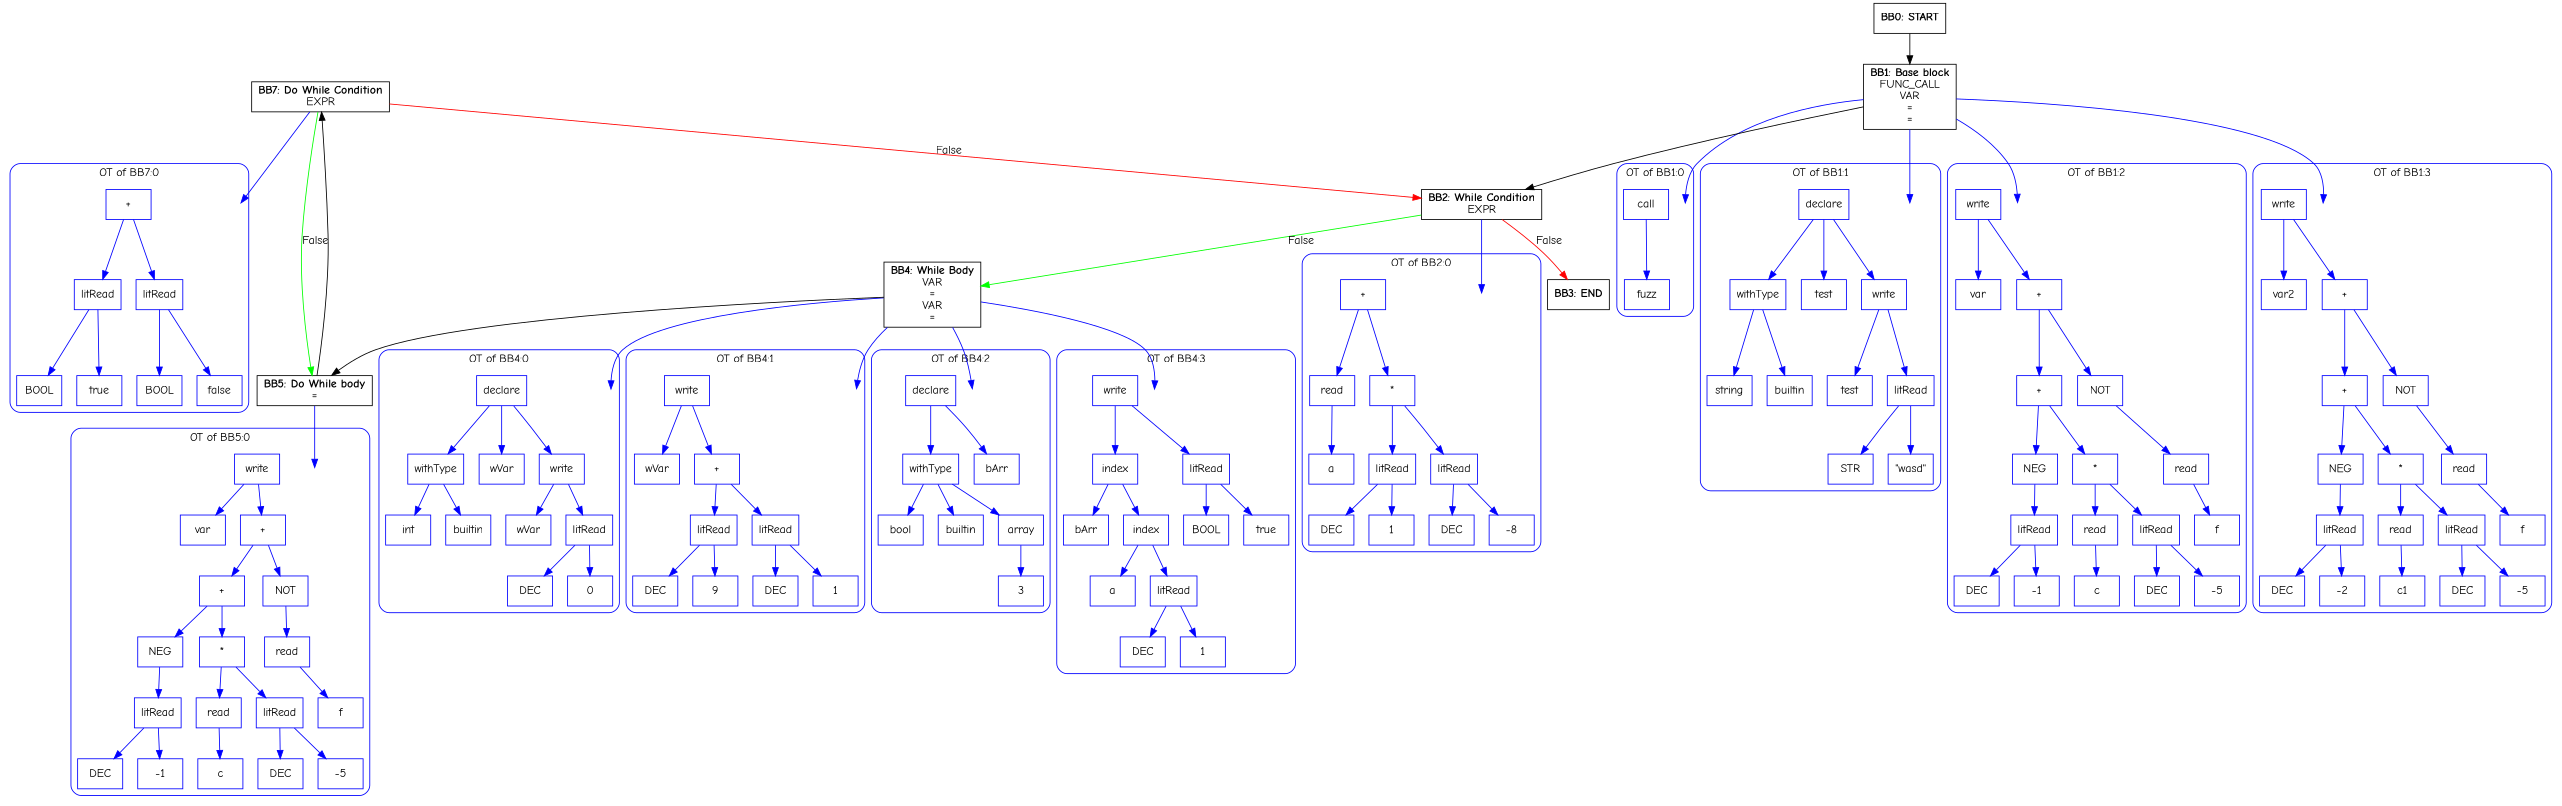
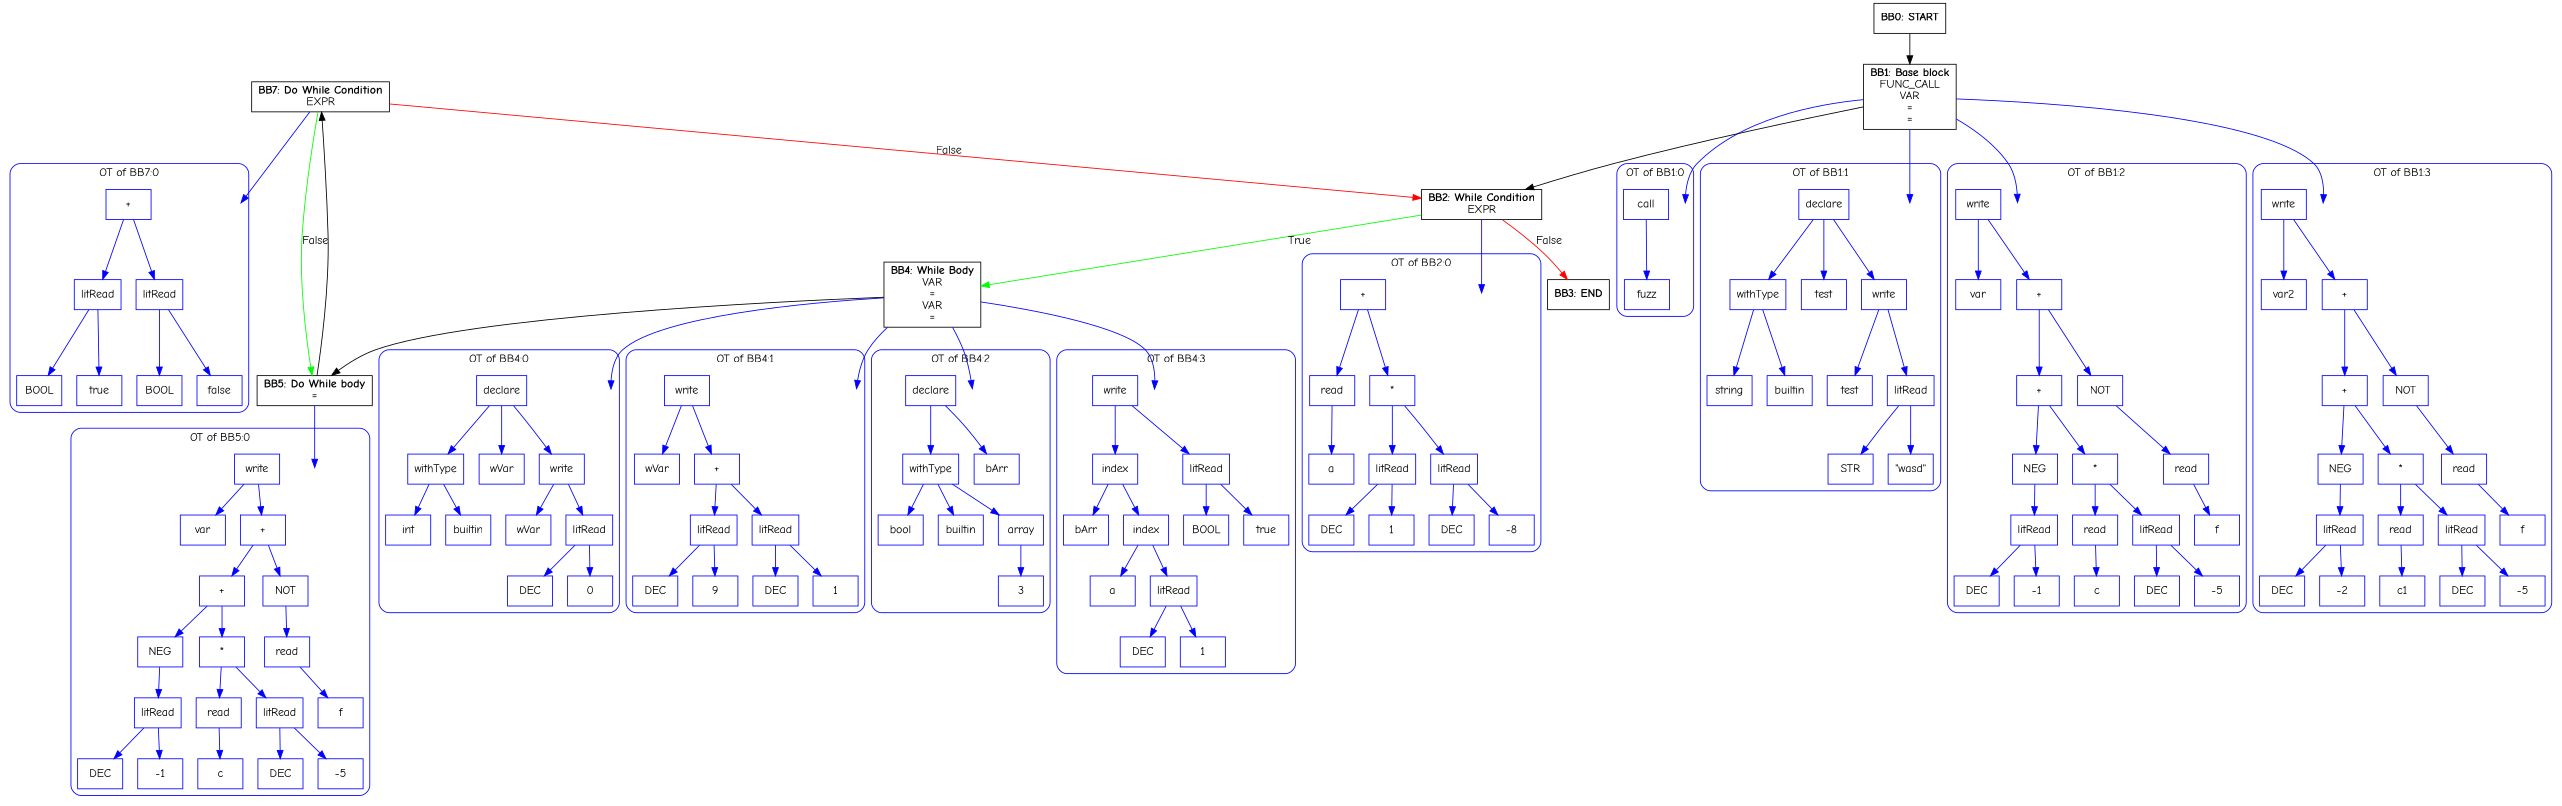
edge "BB2: While Condition" -> "BB4: While Body": label "False" -> "True"
